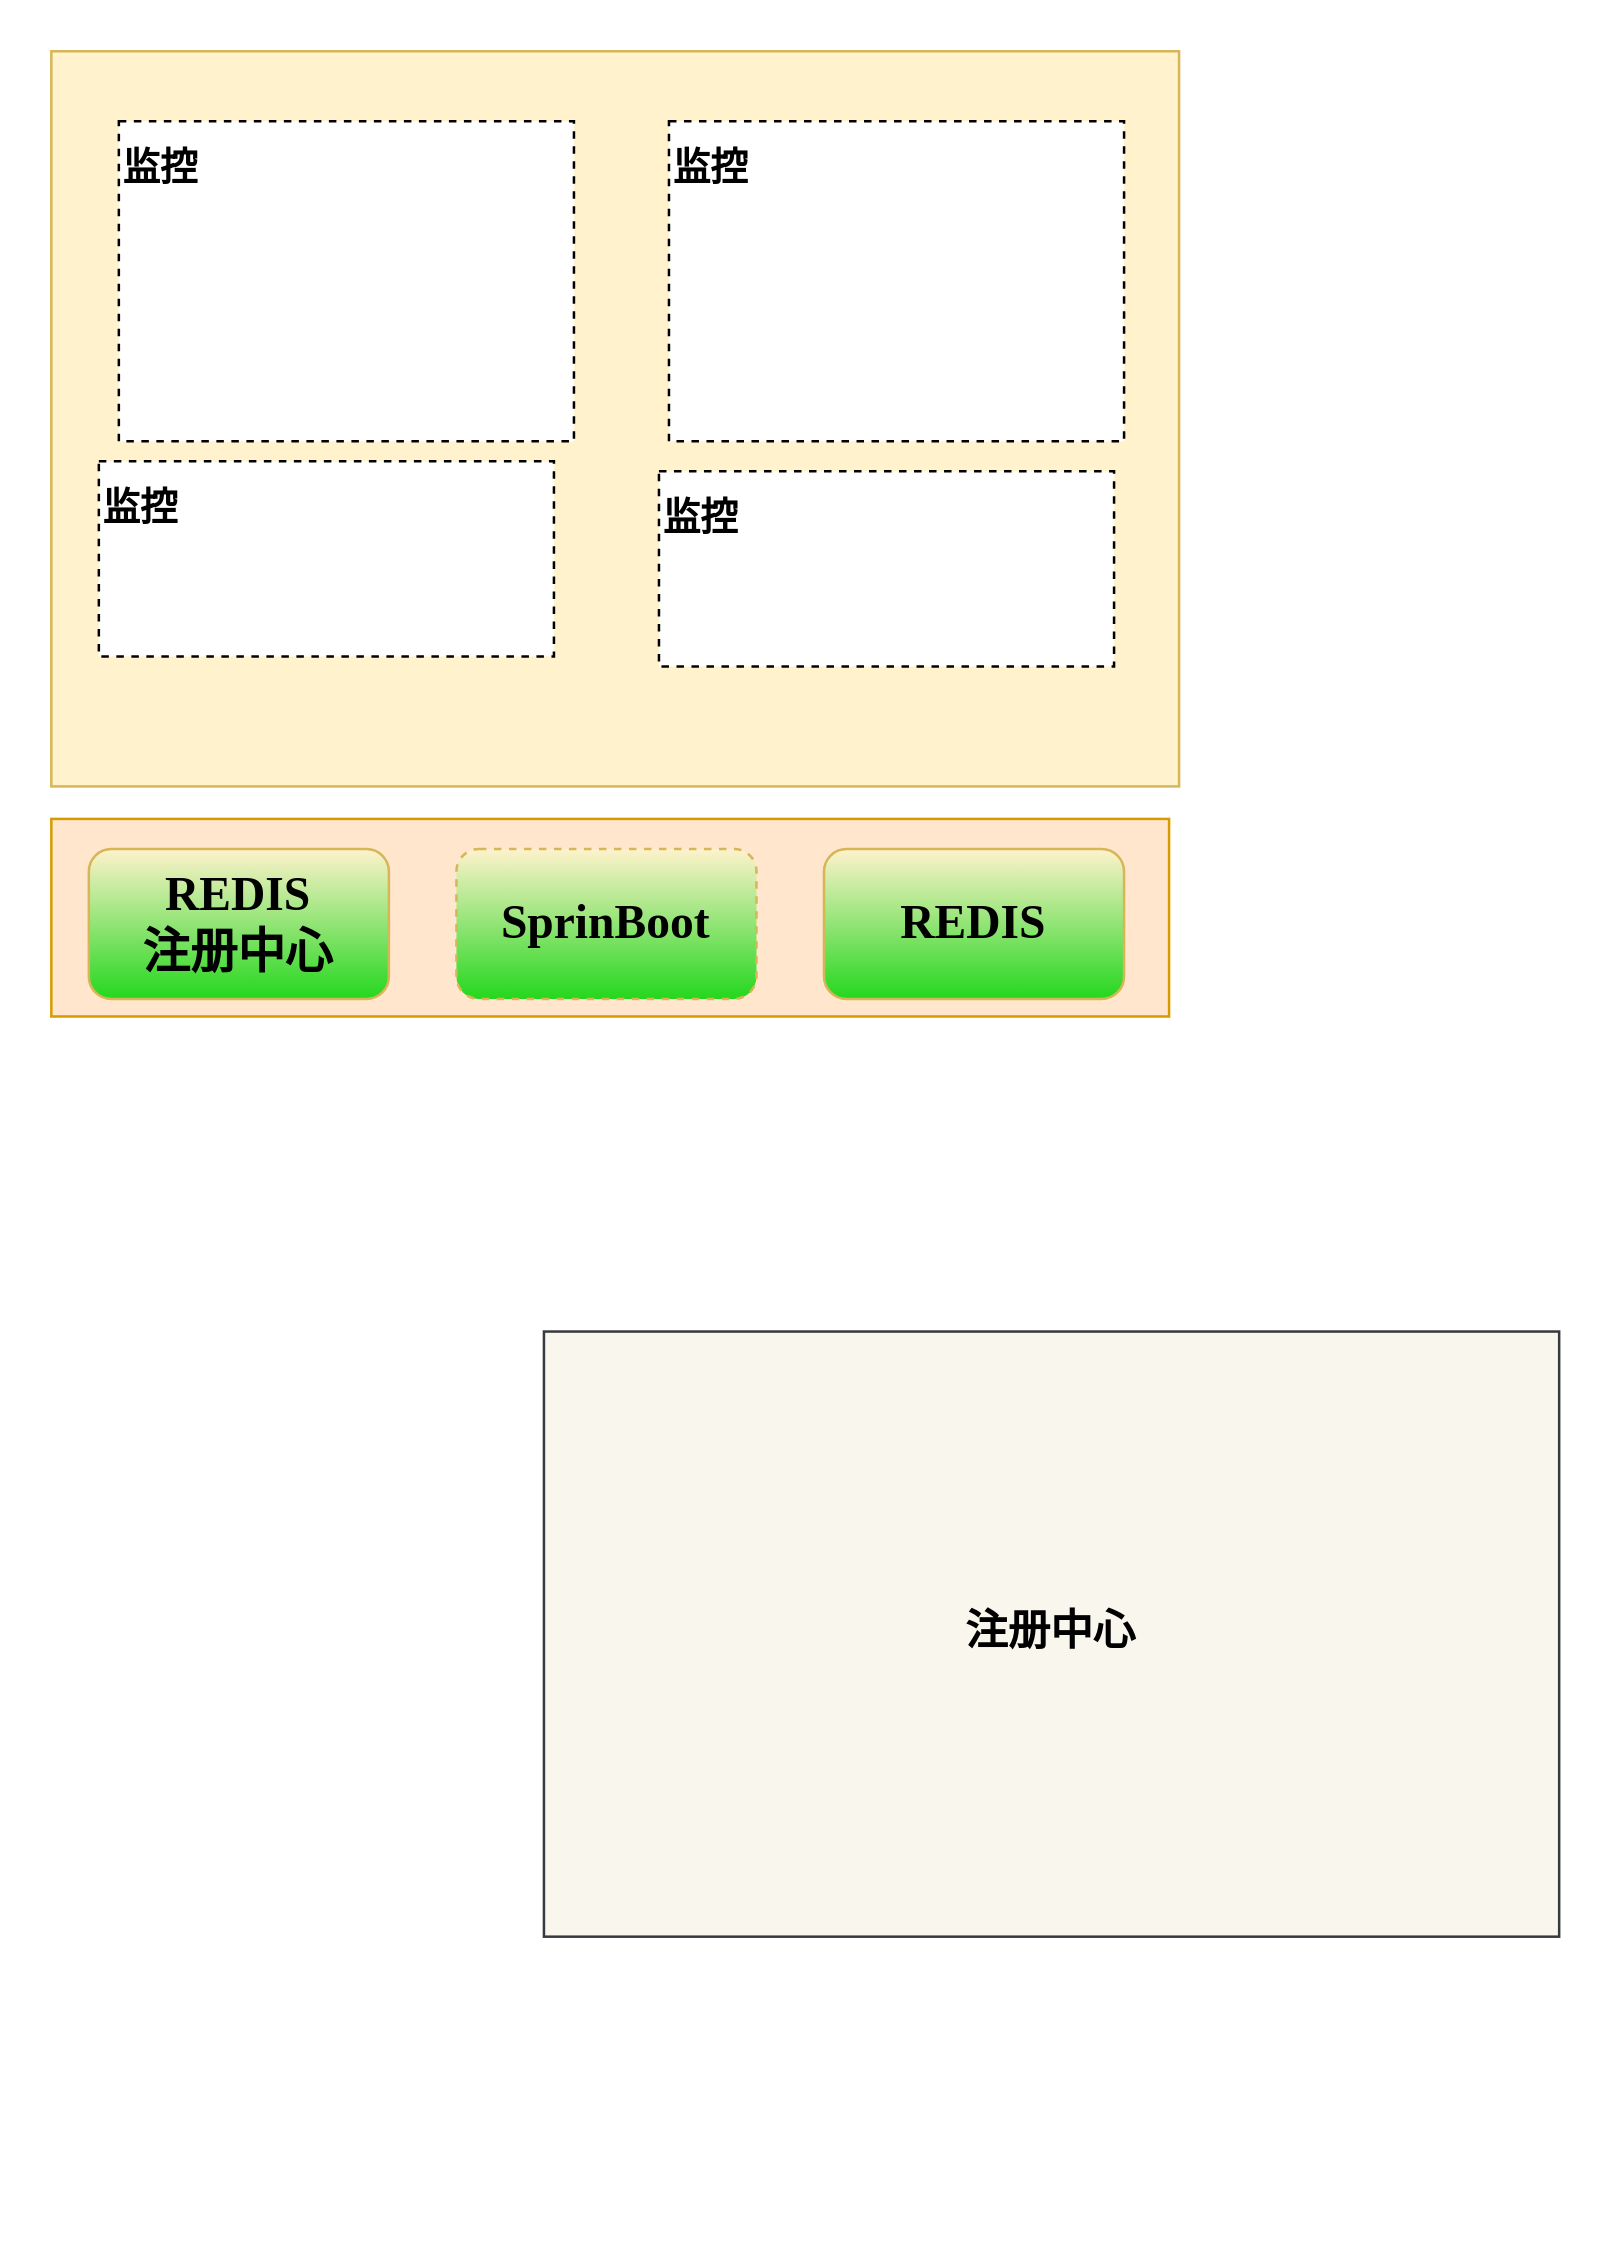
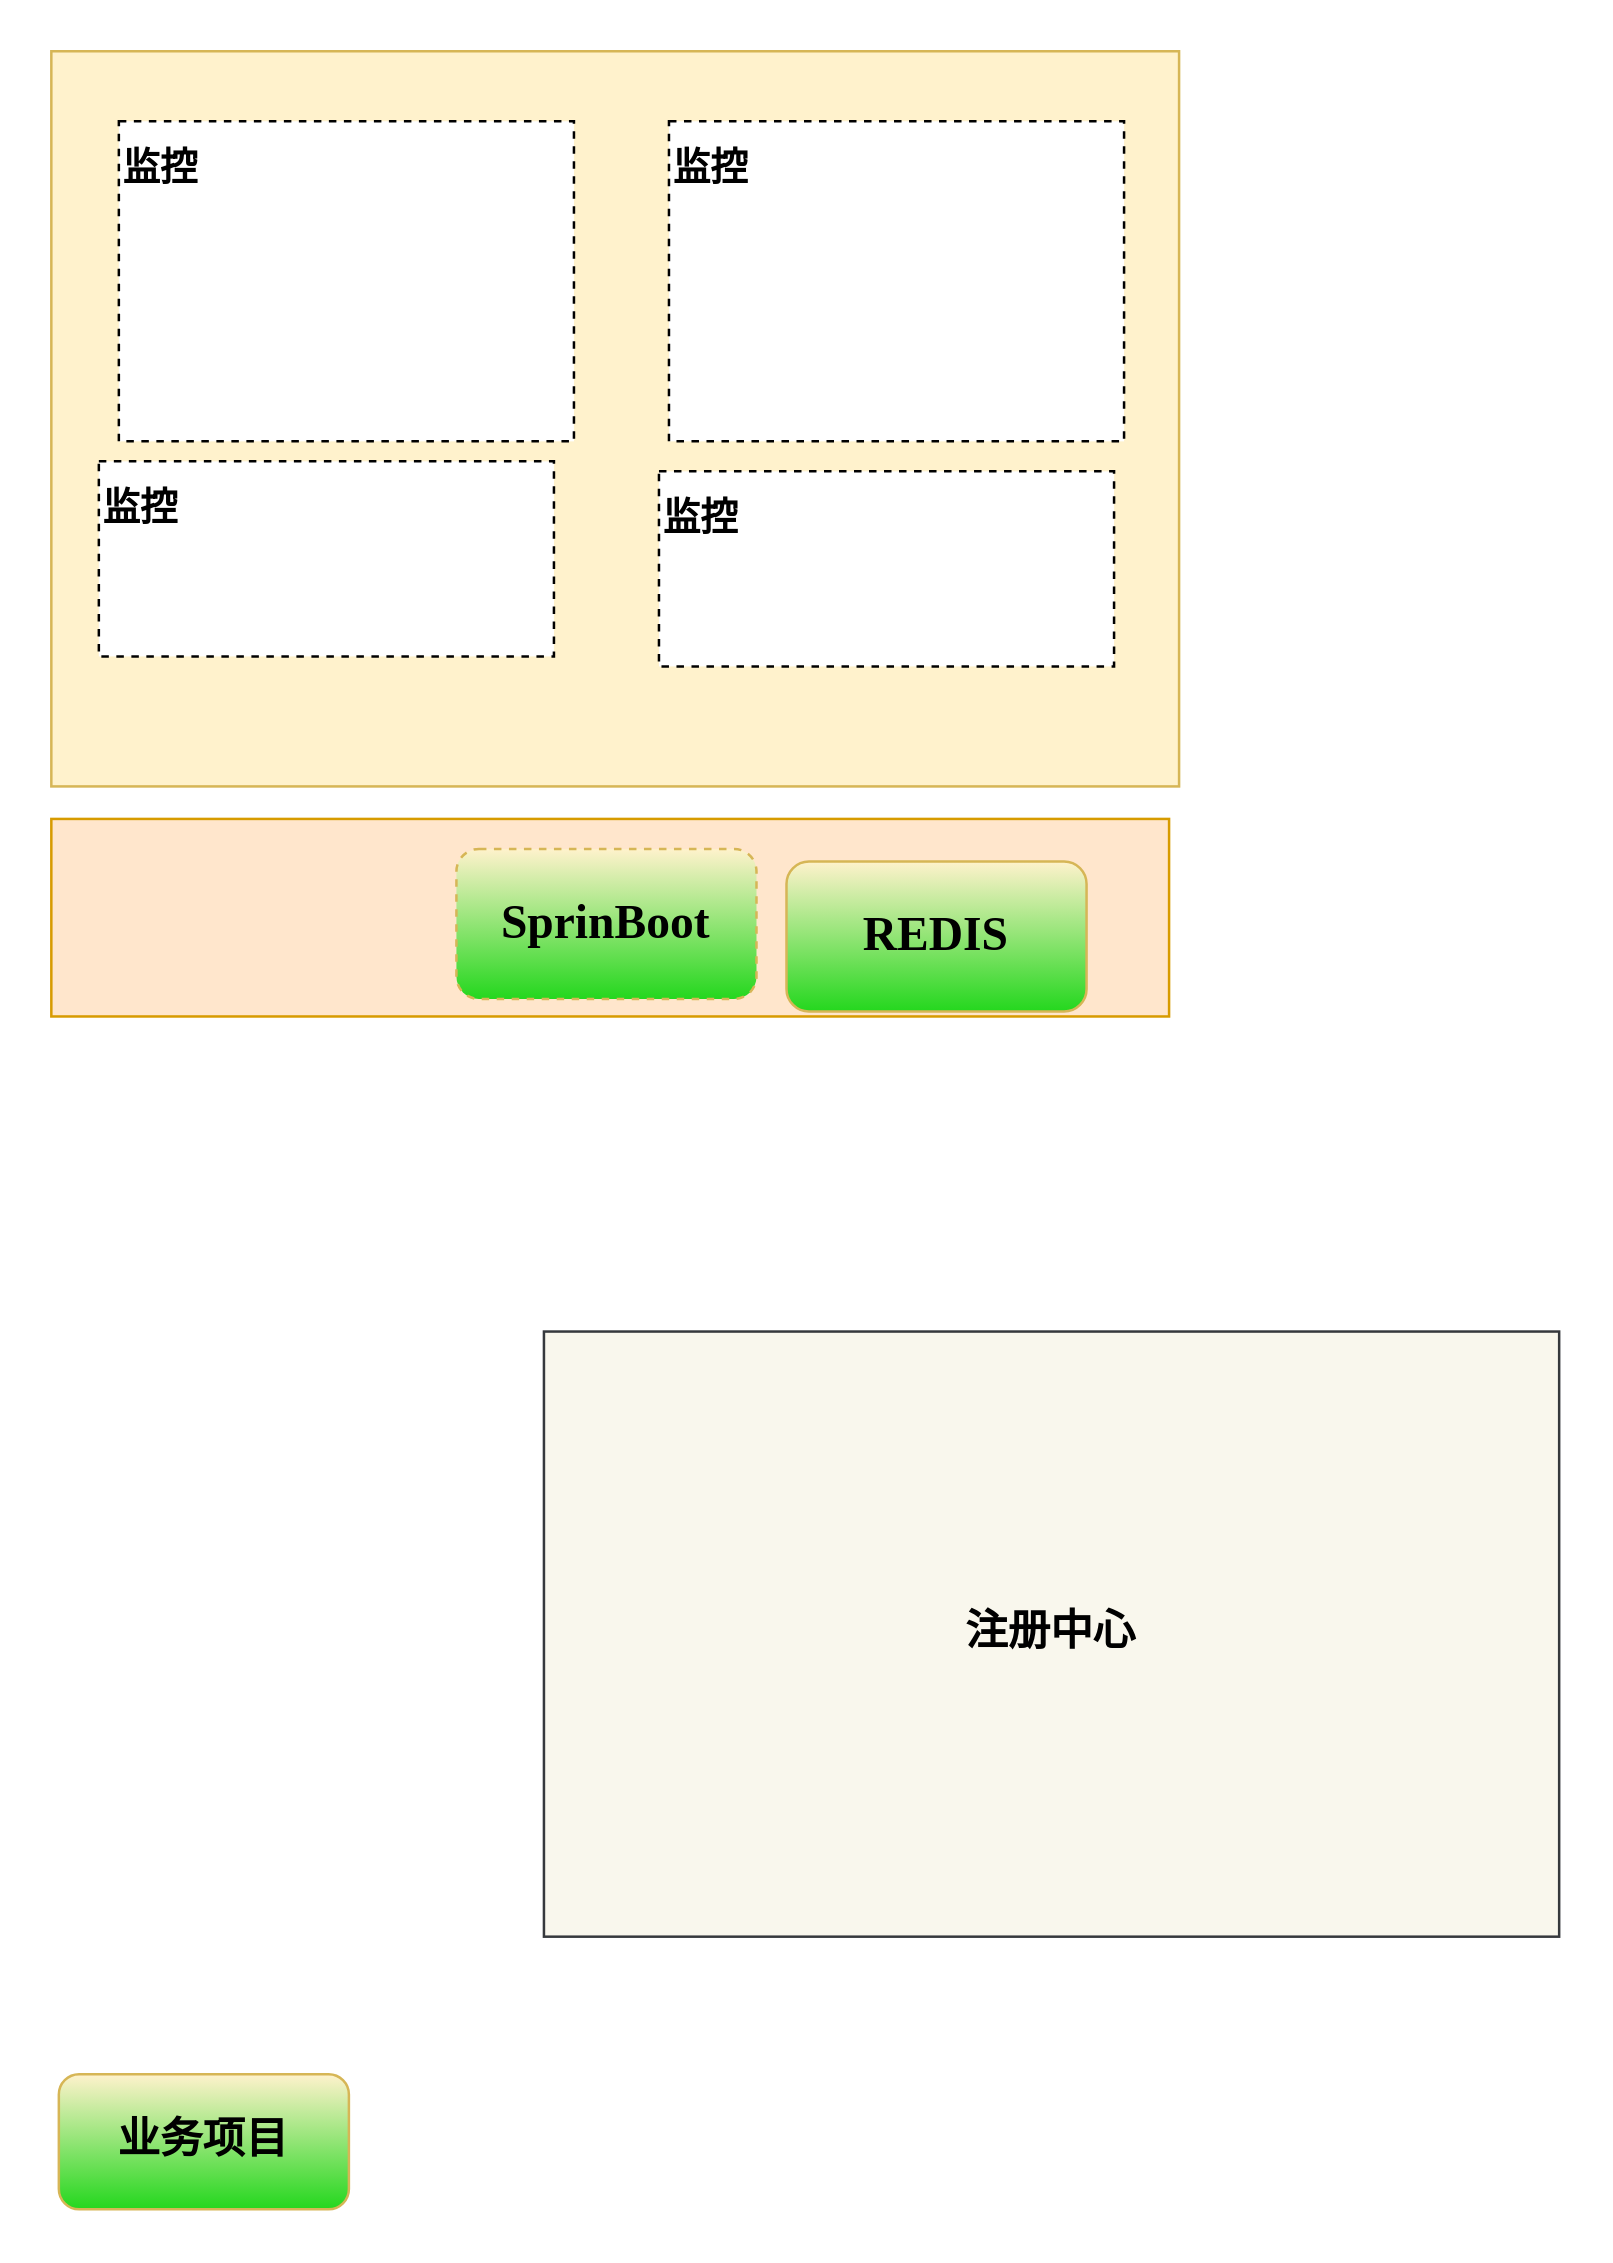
node "REDIS 注册中心": removed
node "REDIS": moved (974, 924) -> (936, 936)
node "业务项目": added
